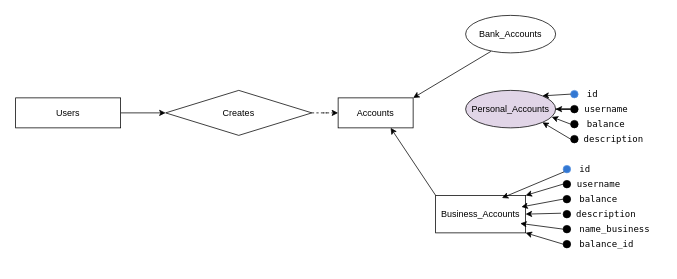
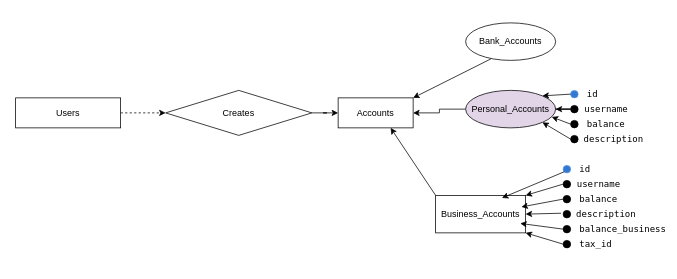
node "Bank_Accounts": moved (510, 34) -> (510, 42)
edge "Personal_Accounts" -> "Accounts": added
edge "Users" -> "Creates": style solid -> dashed
edge "Creates" -> "Accounts": style dashed -> solid
node "name_business": label "name_business" -> "balance_business"
node "balance_id": label "balance_id" -> "tax_id"
